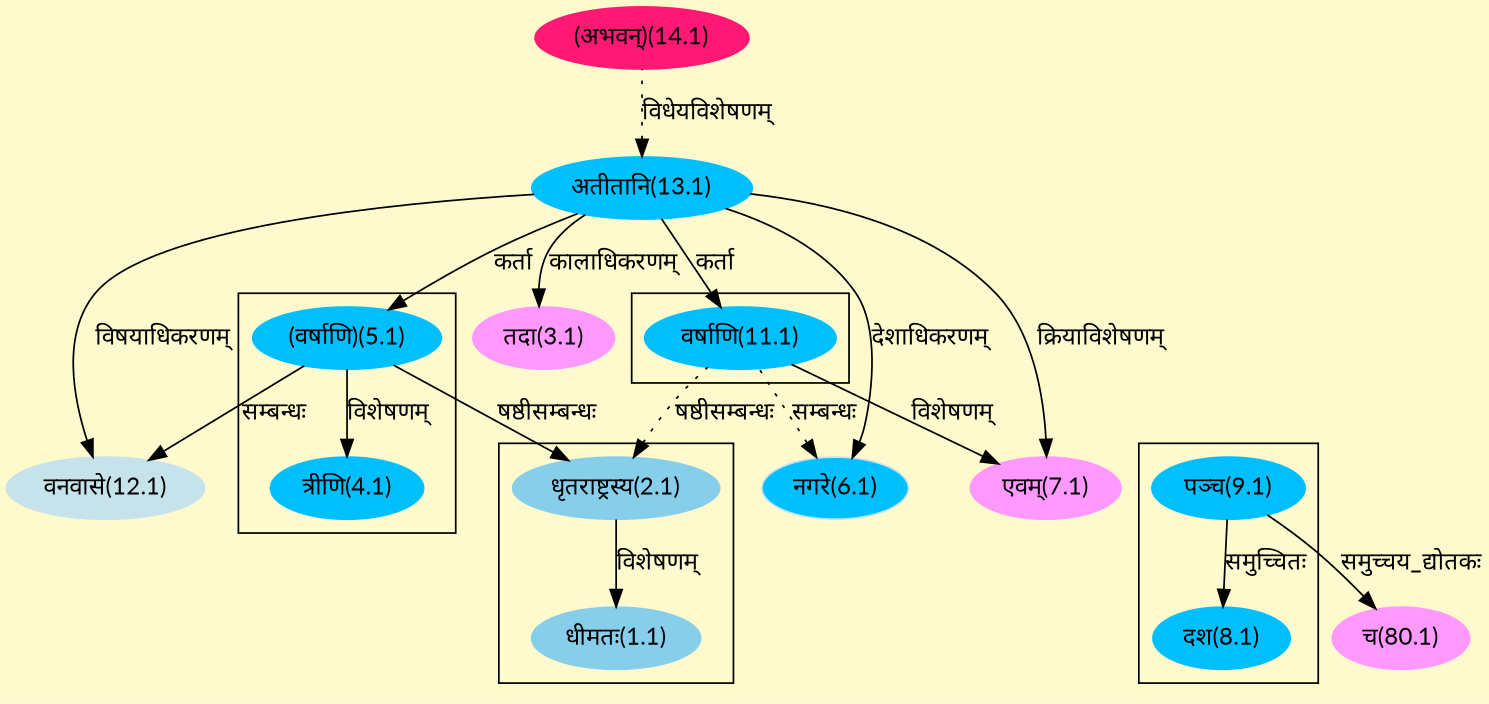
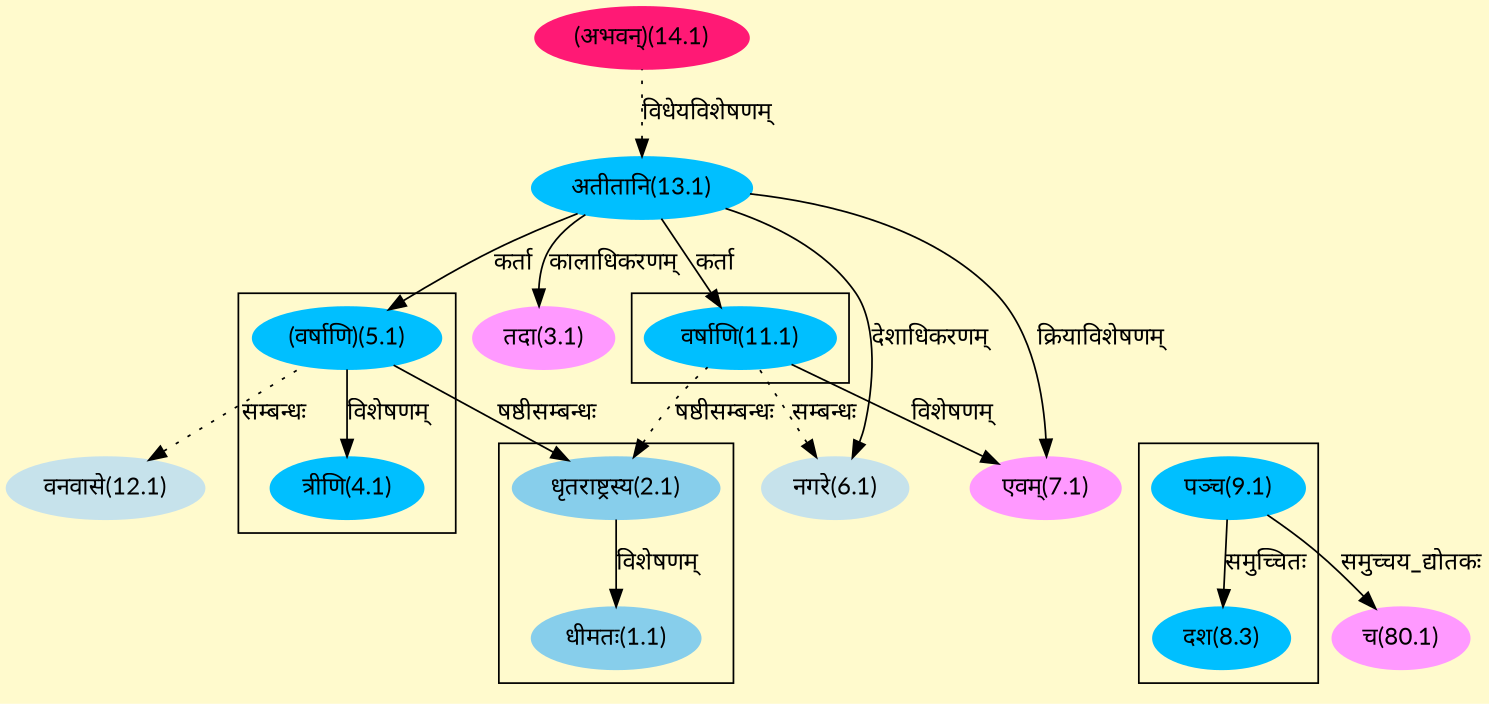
edge "अतीतानि(13.1)" -> "वनवासे(12.1)": removed, label "विषयाधिकरणम्"
edge "(वर्षाणि)(5.1)" -> "वनवासे(12.1)": style solid -> dotted
node "नगरे(6.1)": fillcolor #00bfff -> #c6e2eb
node "दश(8.1)": label "दश(8.1)" -> "दश(8.3)"
